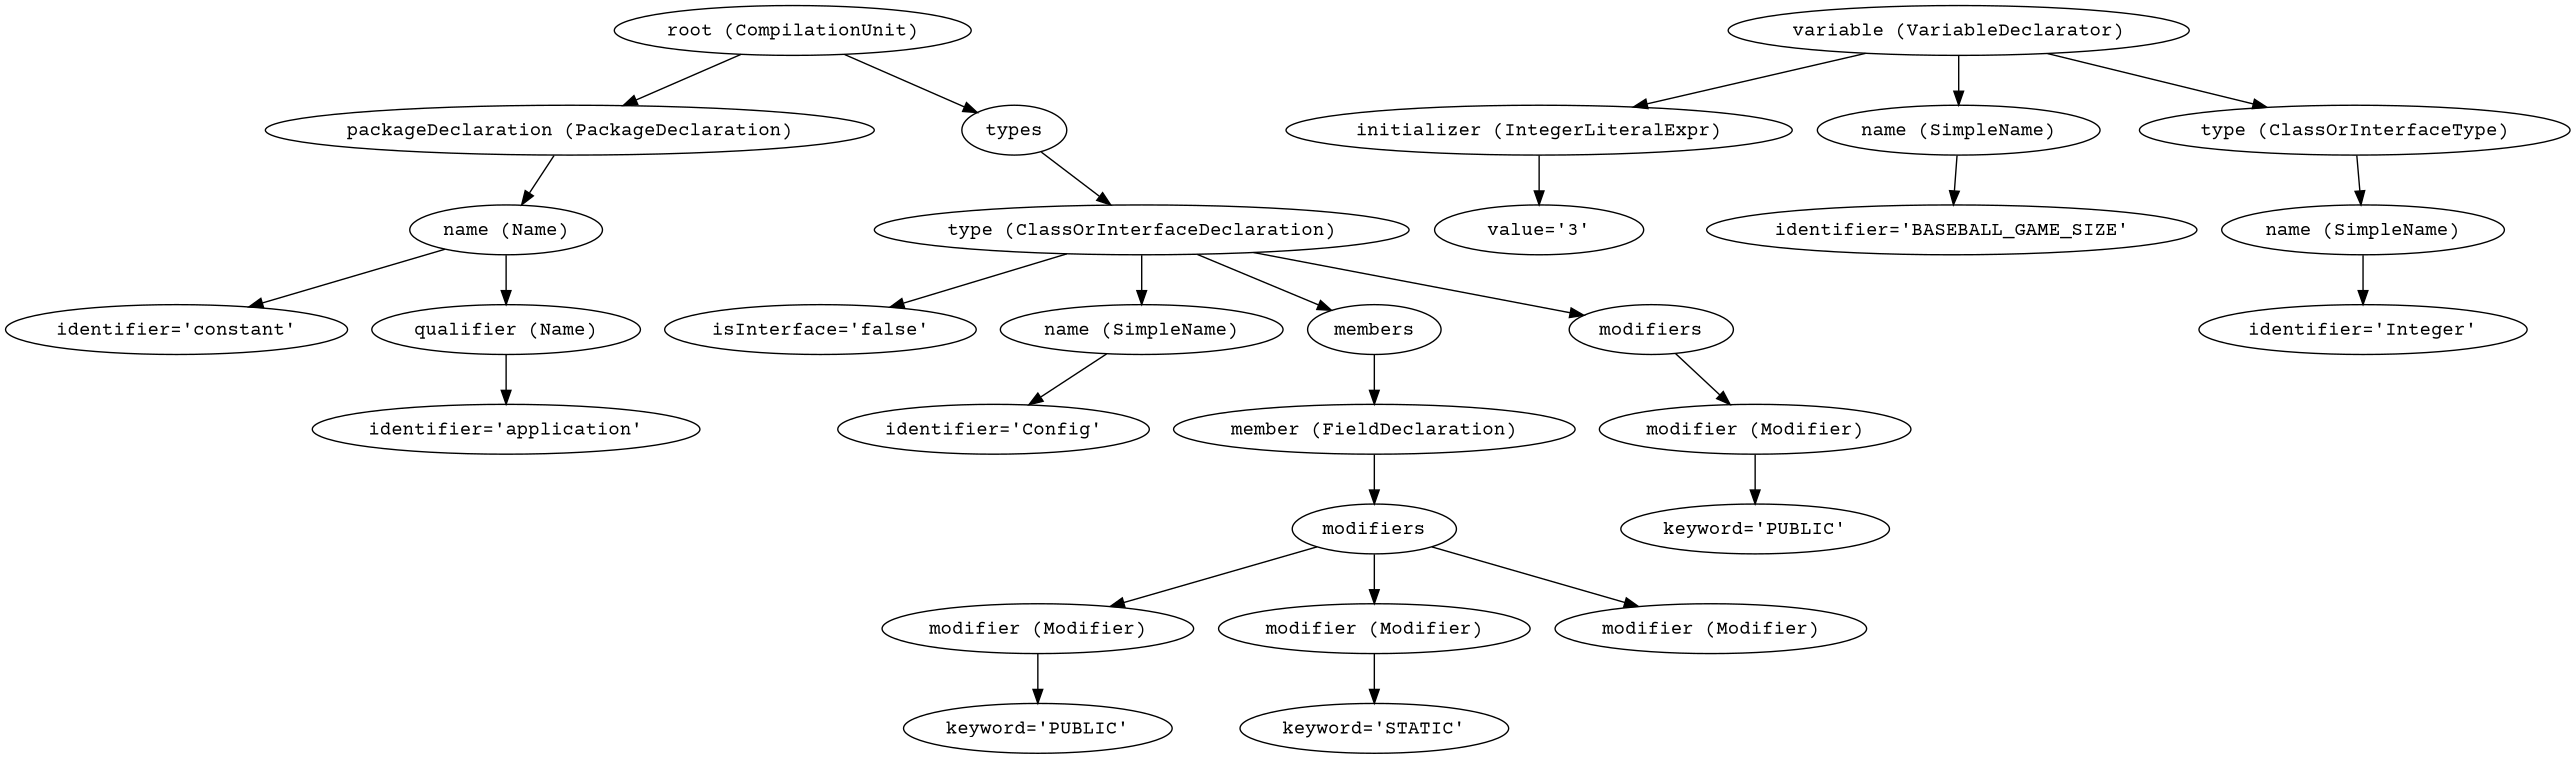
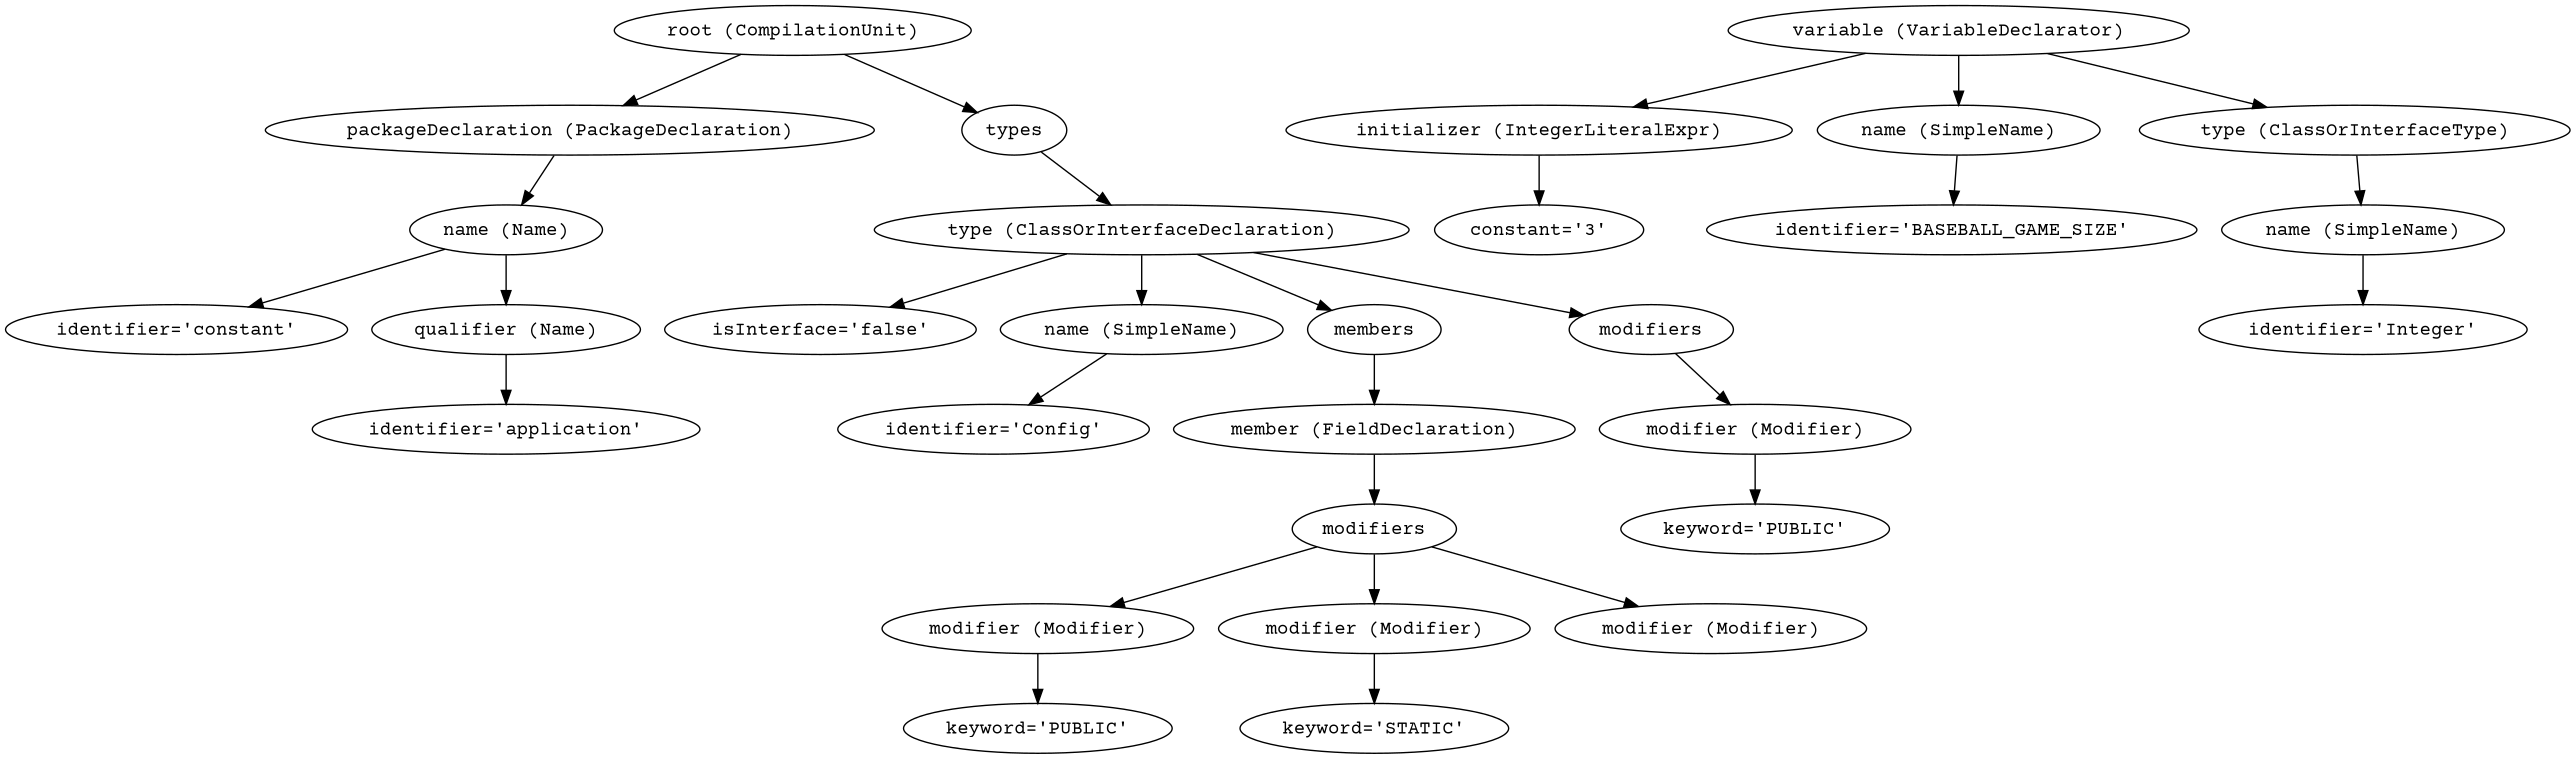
node "value='3'": label "value='3'" -> "constant='3'"
